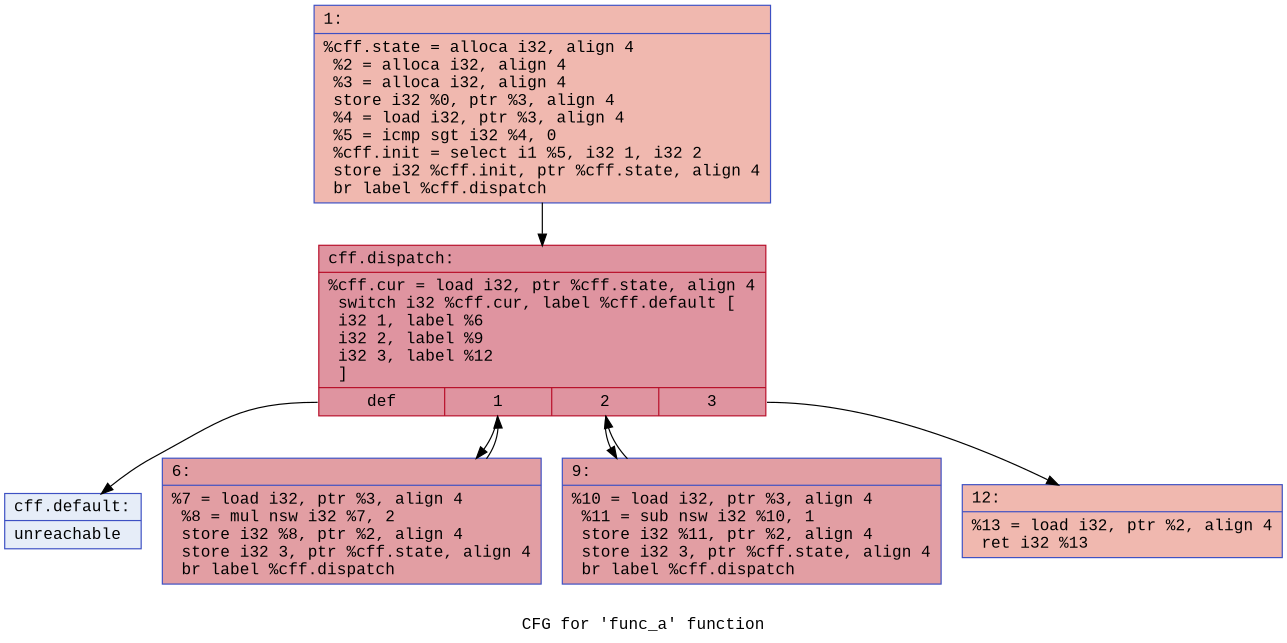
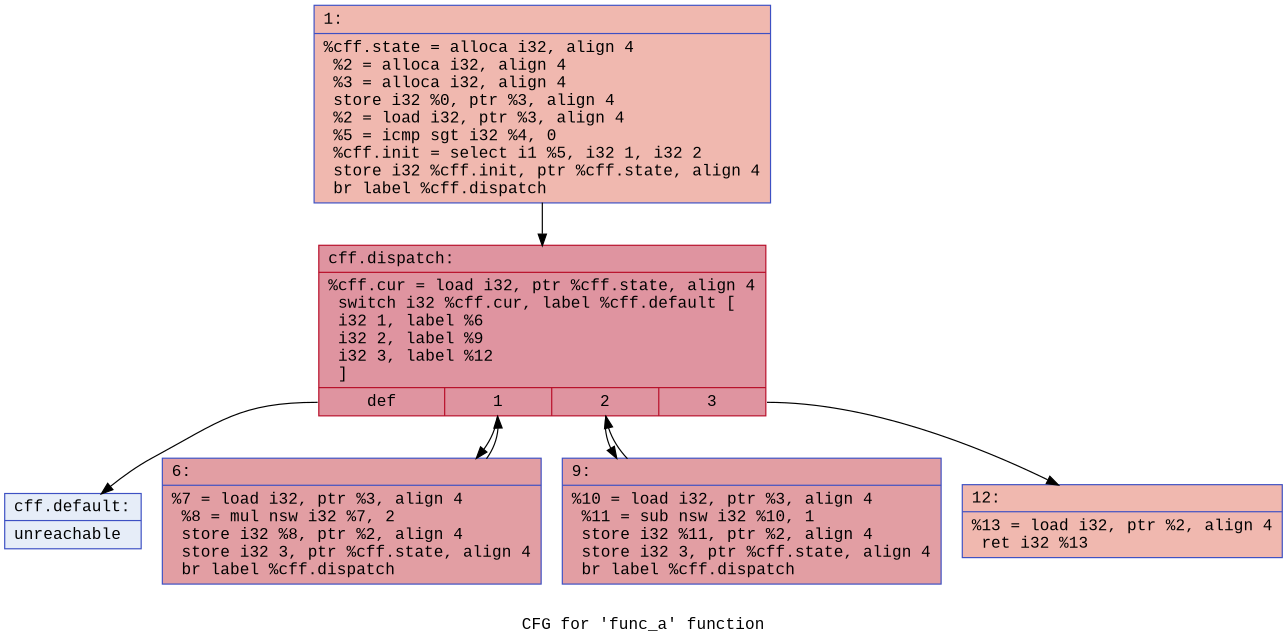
node "1:": text "%4 = load i32, ptr %3, align 4" -> "%2 = load i32, ptr %3, align 4"
